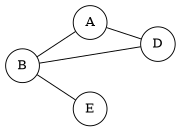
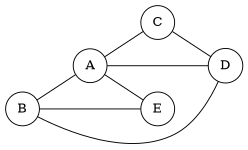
node "C": added
edge "A" -- "E": added
